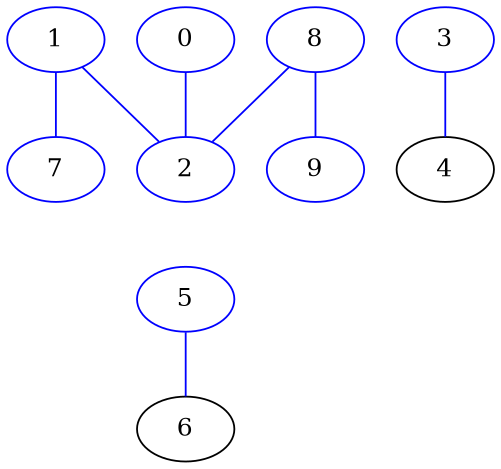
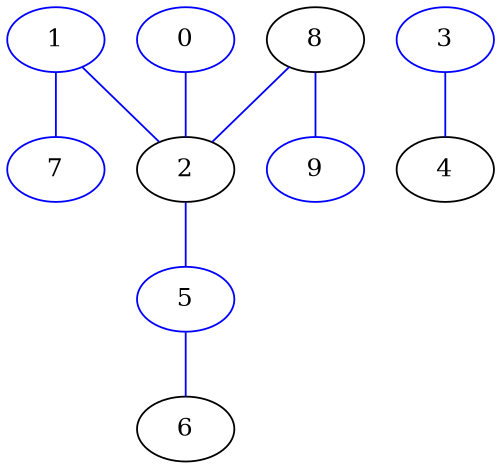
node "8": color blue -> black
node "2": color blue -> black
edge "2" -- "5": added
